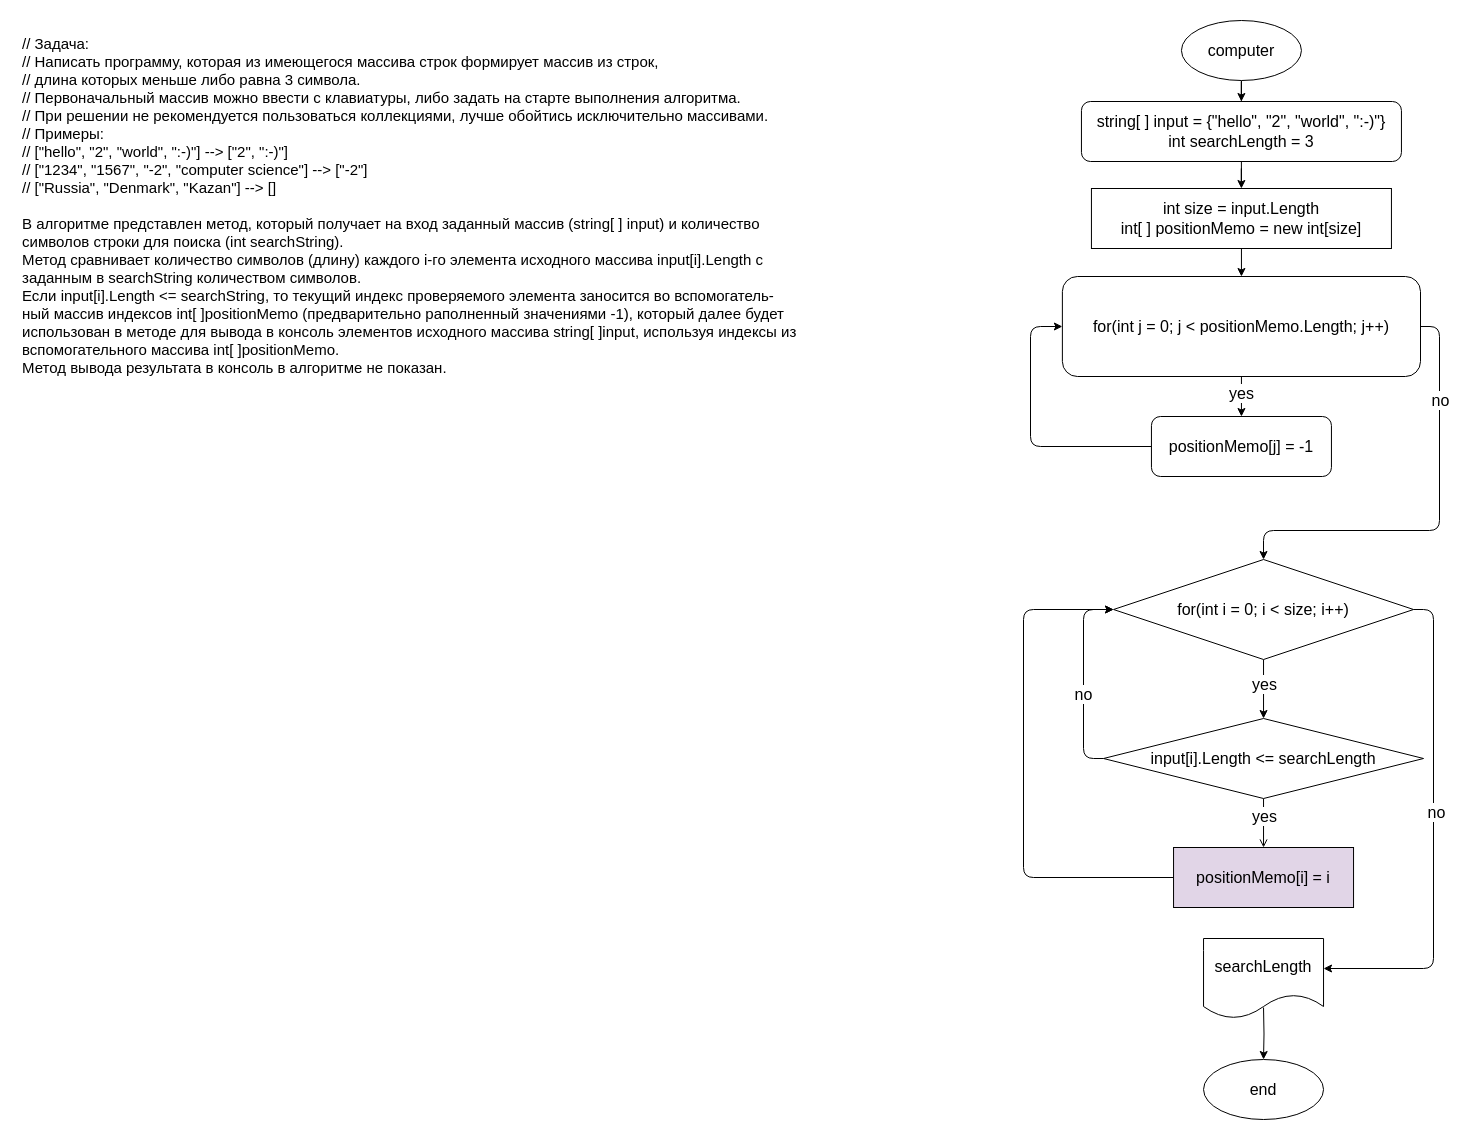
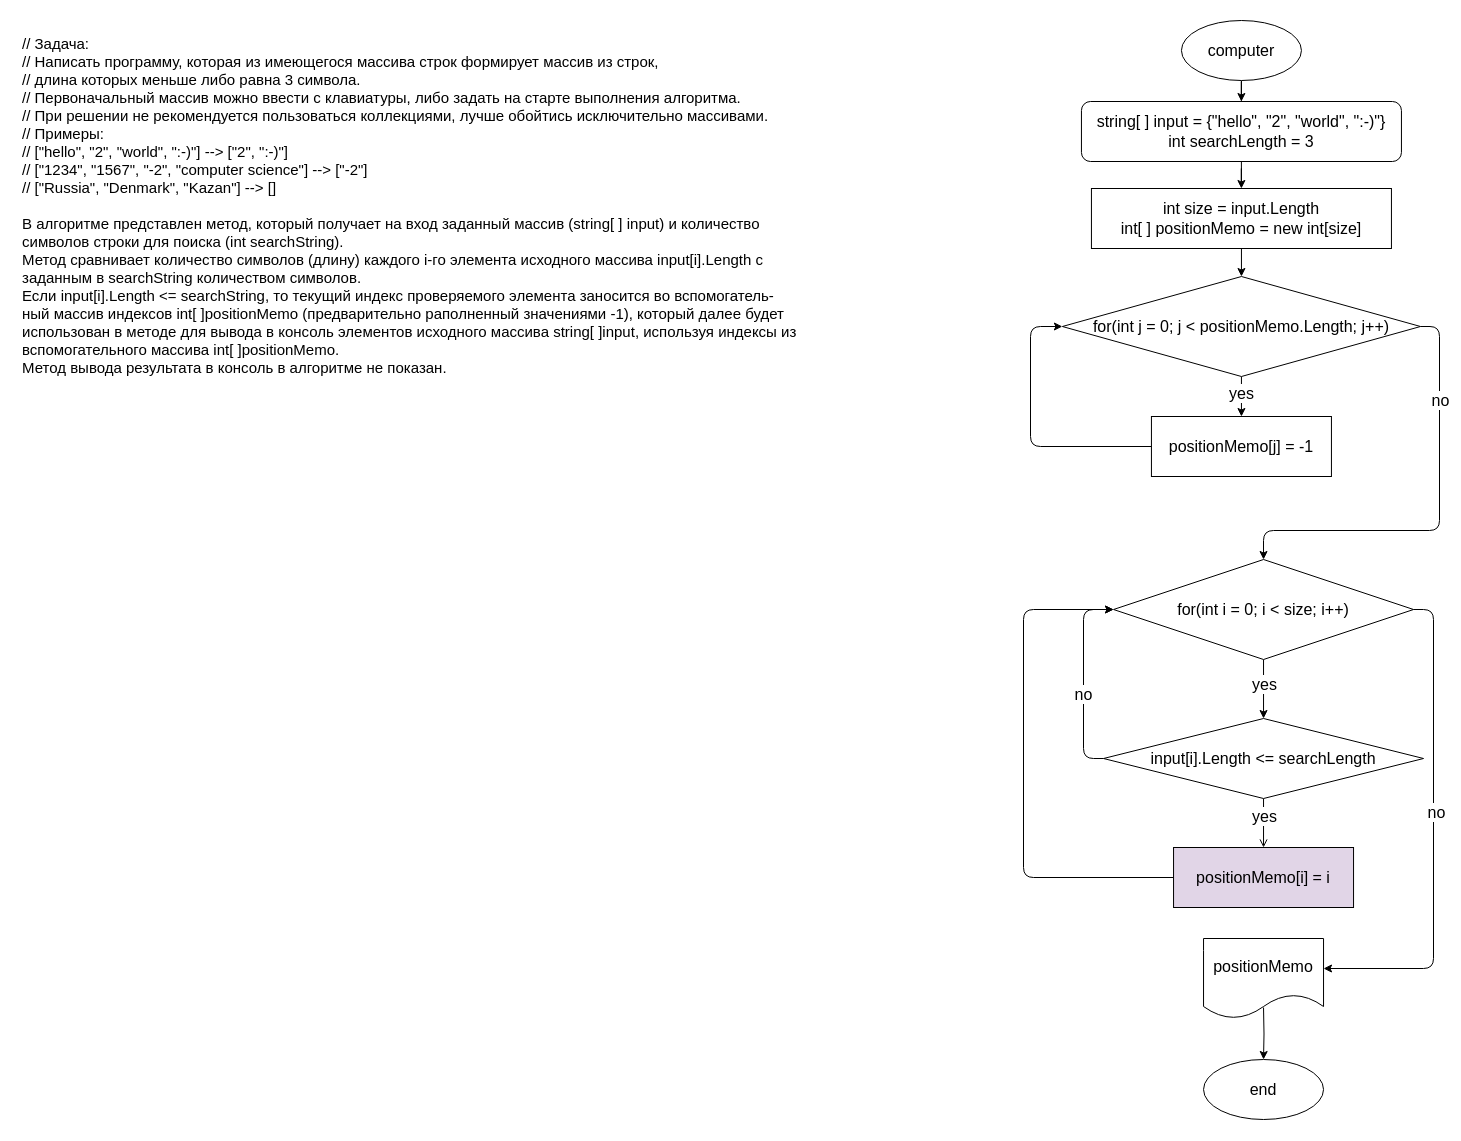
node "for(int j = 0; j < positionMemo.Length; j++)": shape rounded rectangle -> diamond
node "positionMemo[j] = -1": shape rounded rectangle -> rectangle
node "searchLength": label "searchLength" -> "positionMemo"
